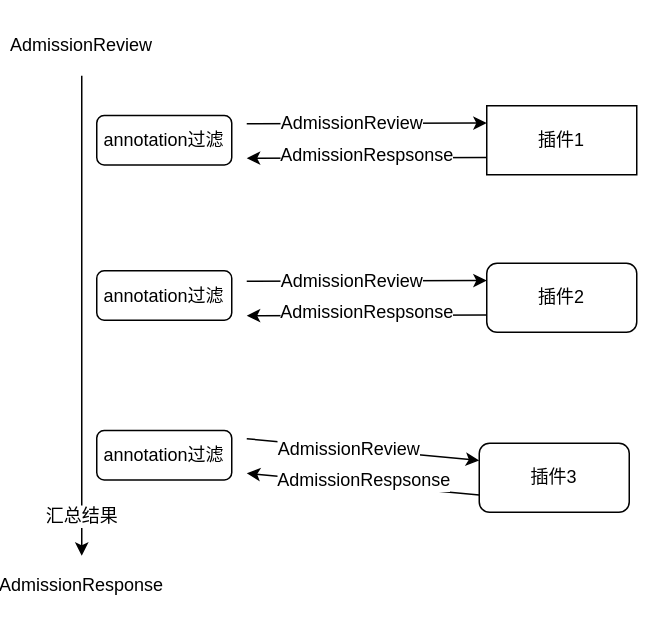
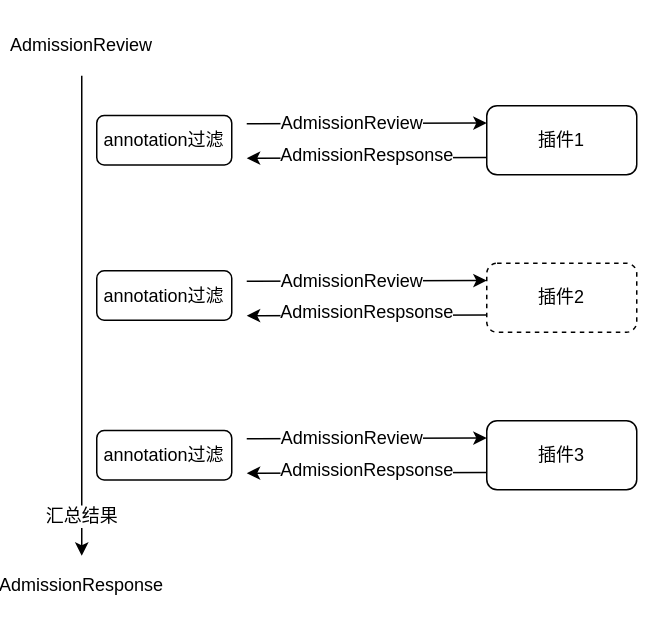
node "插件1": shape rectangle -> rounded rectangle
node "插件2": style solid -> dashed
node "插件3": moved (554, 478) -> (562, 455)
